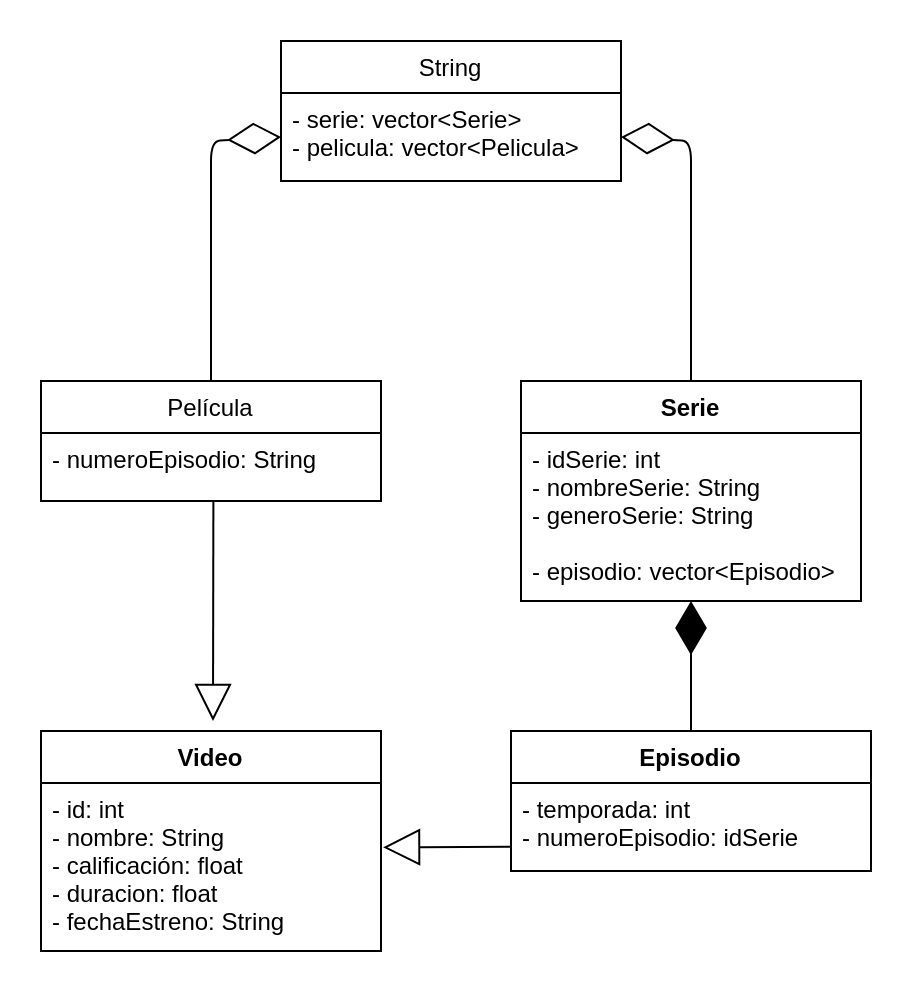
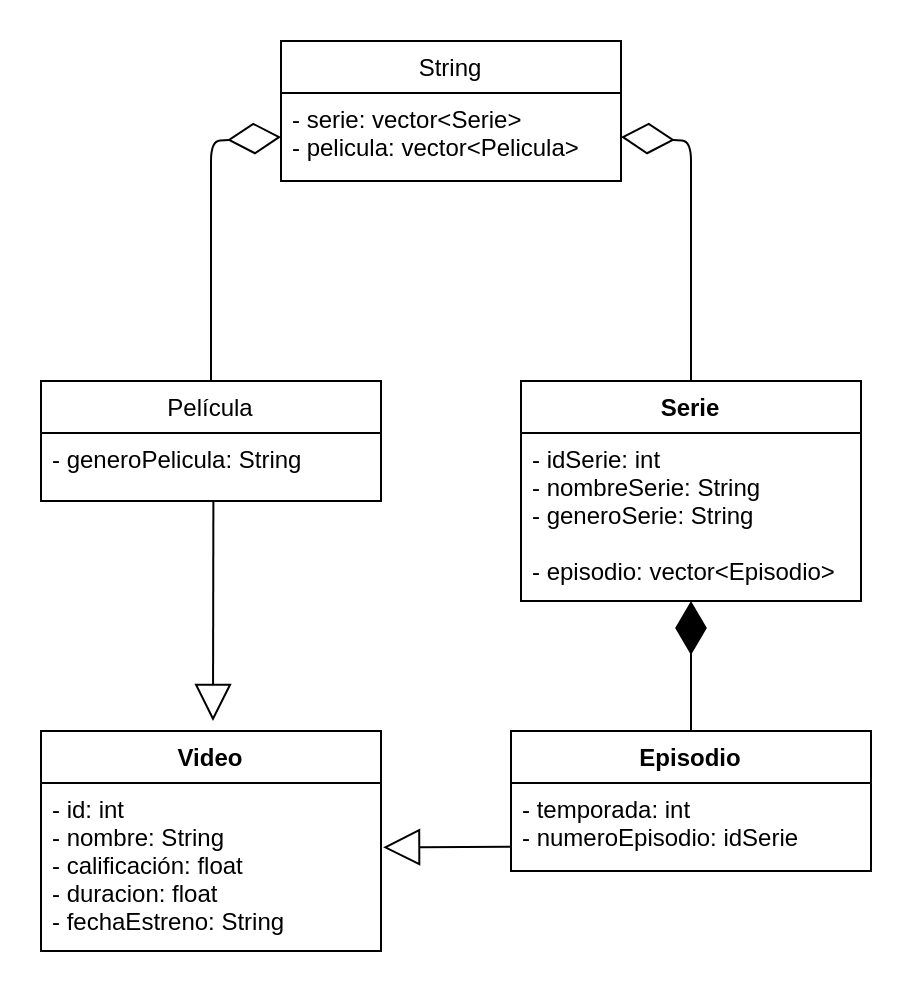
node "- numeroEpisodio: String": label "- numeroEpisodio: String" -> "- generoPelicula: String"
